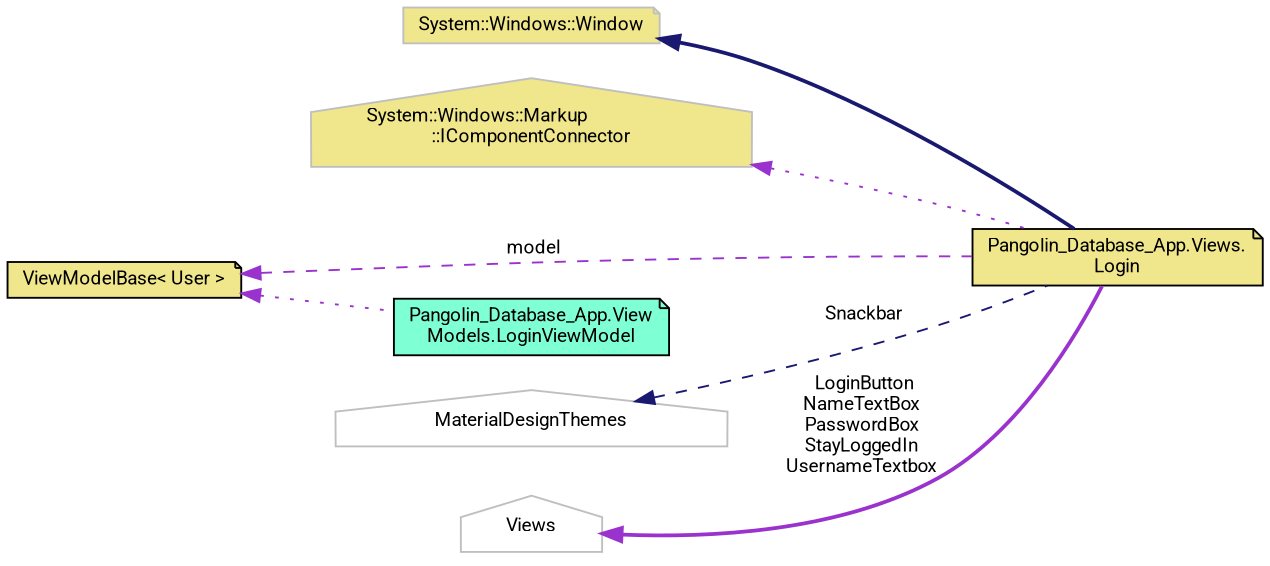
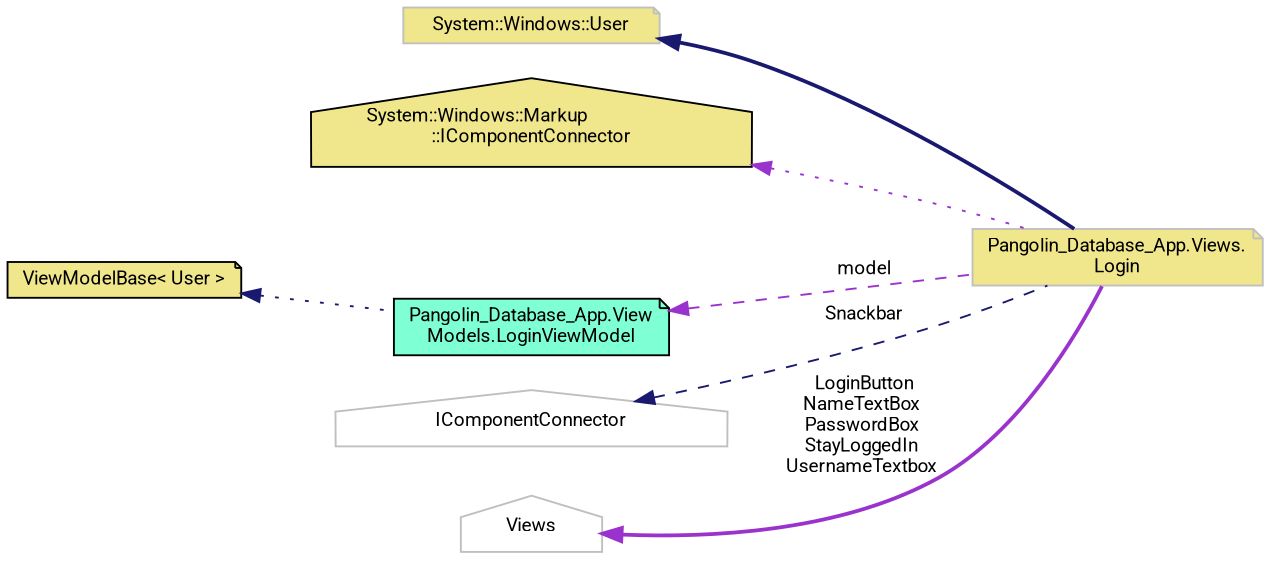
node "System::Windows::Window": label "System::Windows::Window" -> "System::Windows::User"
node "System::Windows::Markup ::IComponentConnector": color grey75 -> black
node "Pangolin_Database_App.Views. Login": color black -> grey75
edge "Pangolin_Database_App.Views. Login" -> "ViewModelBase< User >": now "Pangolin_Database_App.Views. Login" -> "Pangolin_Database_App.View Models.LoginViewModel"
edge "Pangolin_Database_App.View Models.LoginViewModel" -> "ViewModelBase< User >": color darkorchid3 -> midnightblue
node "MaterialDesignThemes": label "MaterialDesignThemes" -> "IComponentConnector"
